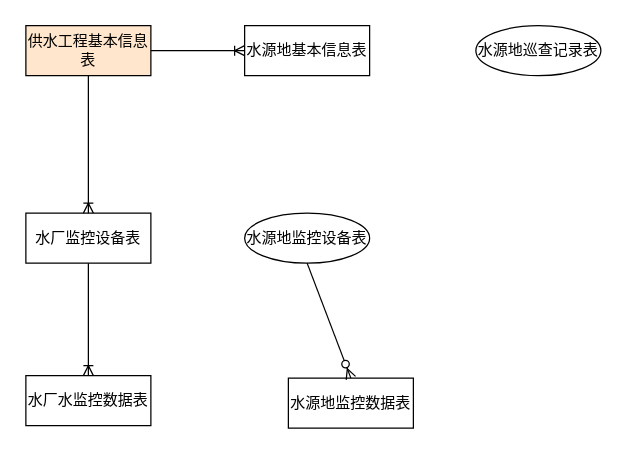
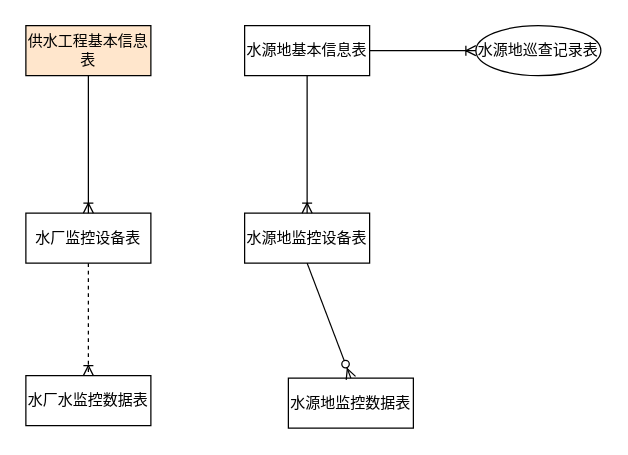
edge "供水工程基本信息表" -> "水源地基本信息表": removed
edge "水源地基本信息表" -> "水源地巡查记录表": added
edge "水源地基本信息表" -> "水源地监控设备表": added
node "水源地监控设备表": shape ellipse -> rectangle
edge "水厂监控设备表" -> "水厂水监控数据表": style solid -> dashed
